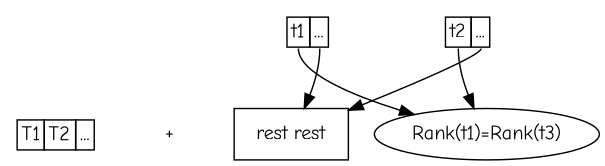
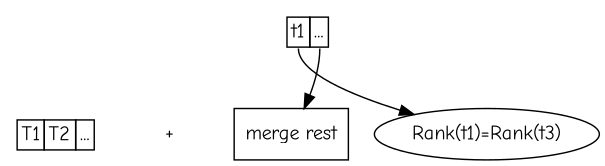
node "t2": removed
node "rest rest": label "rest rest" -> "merge rest"
